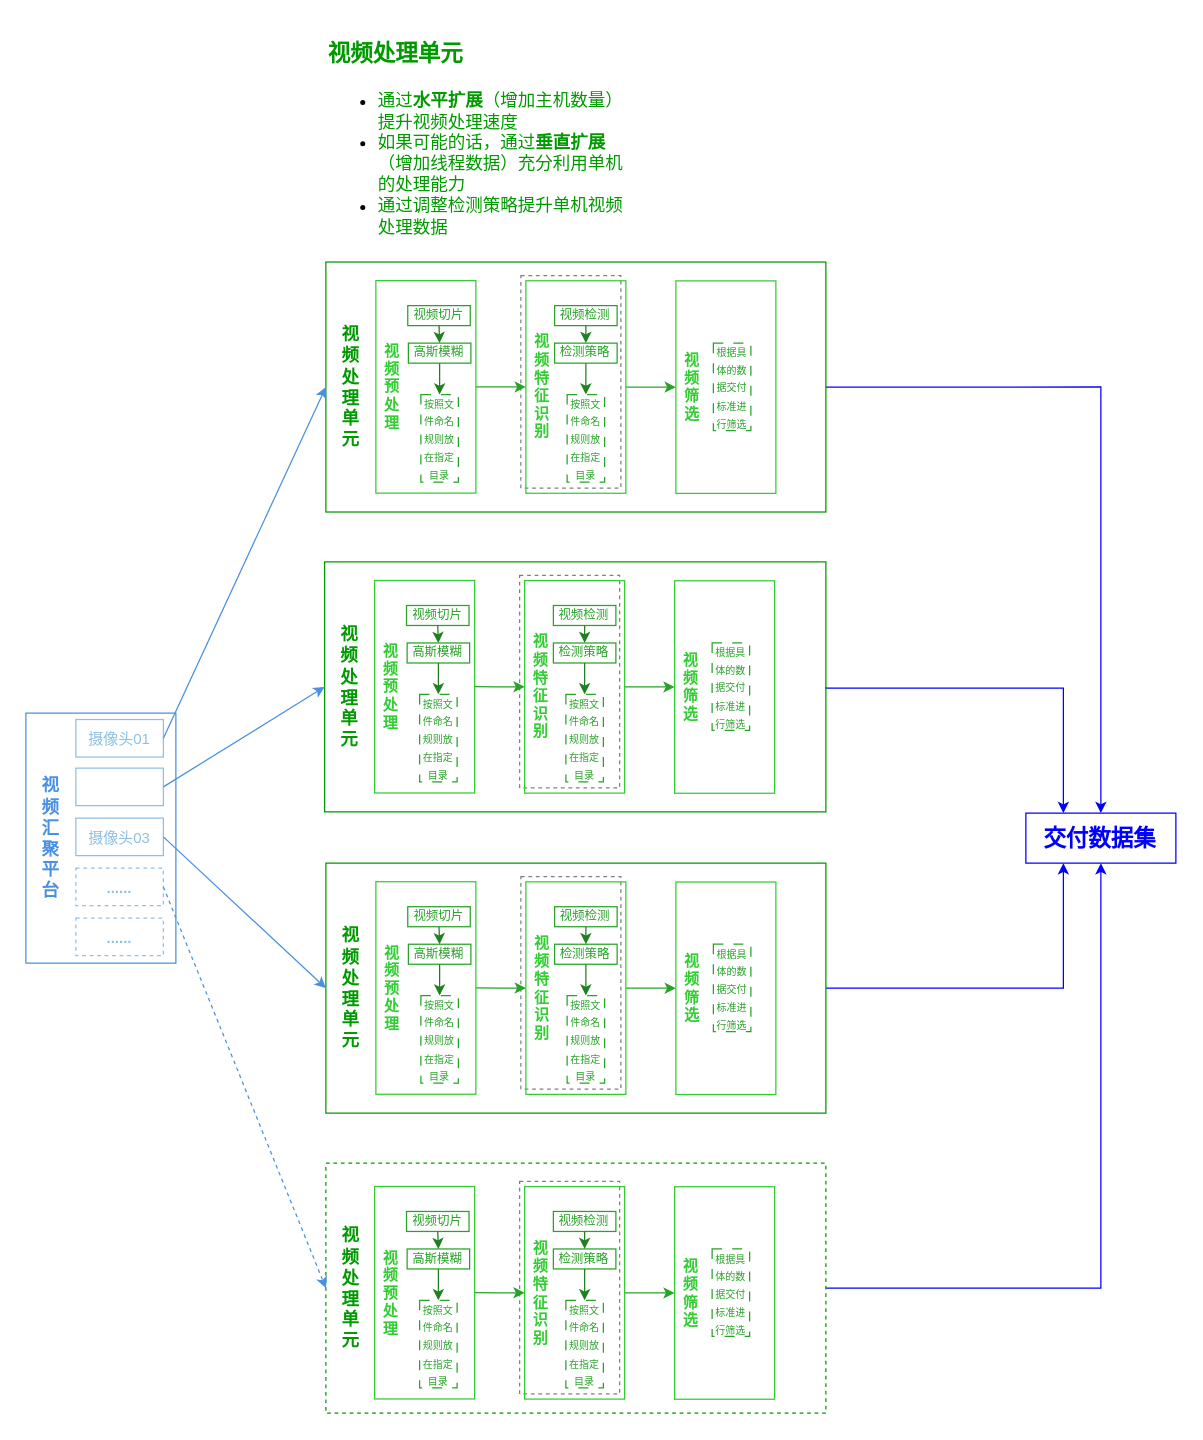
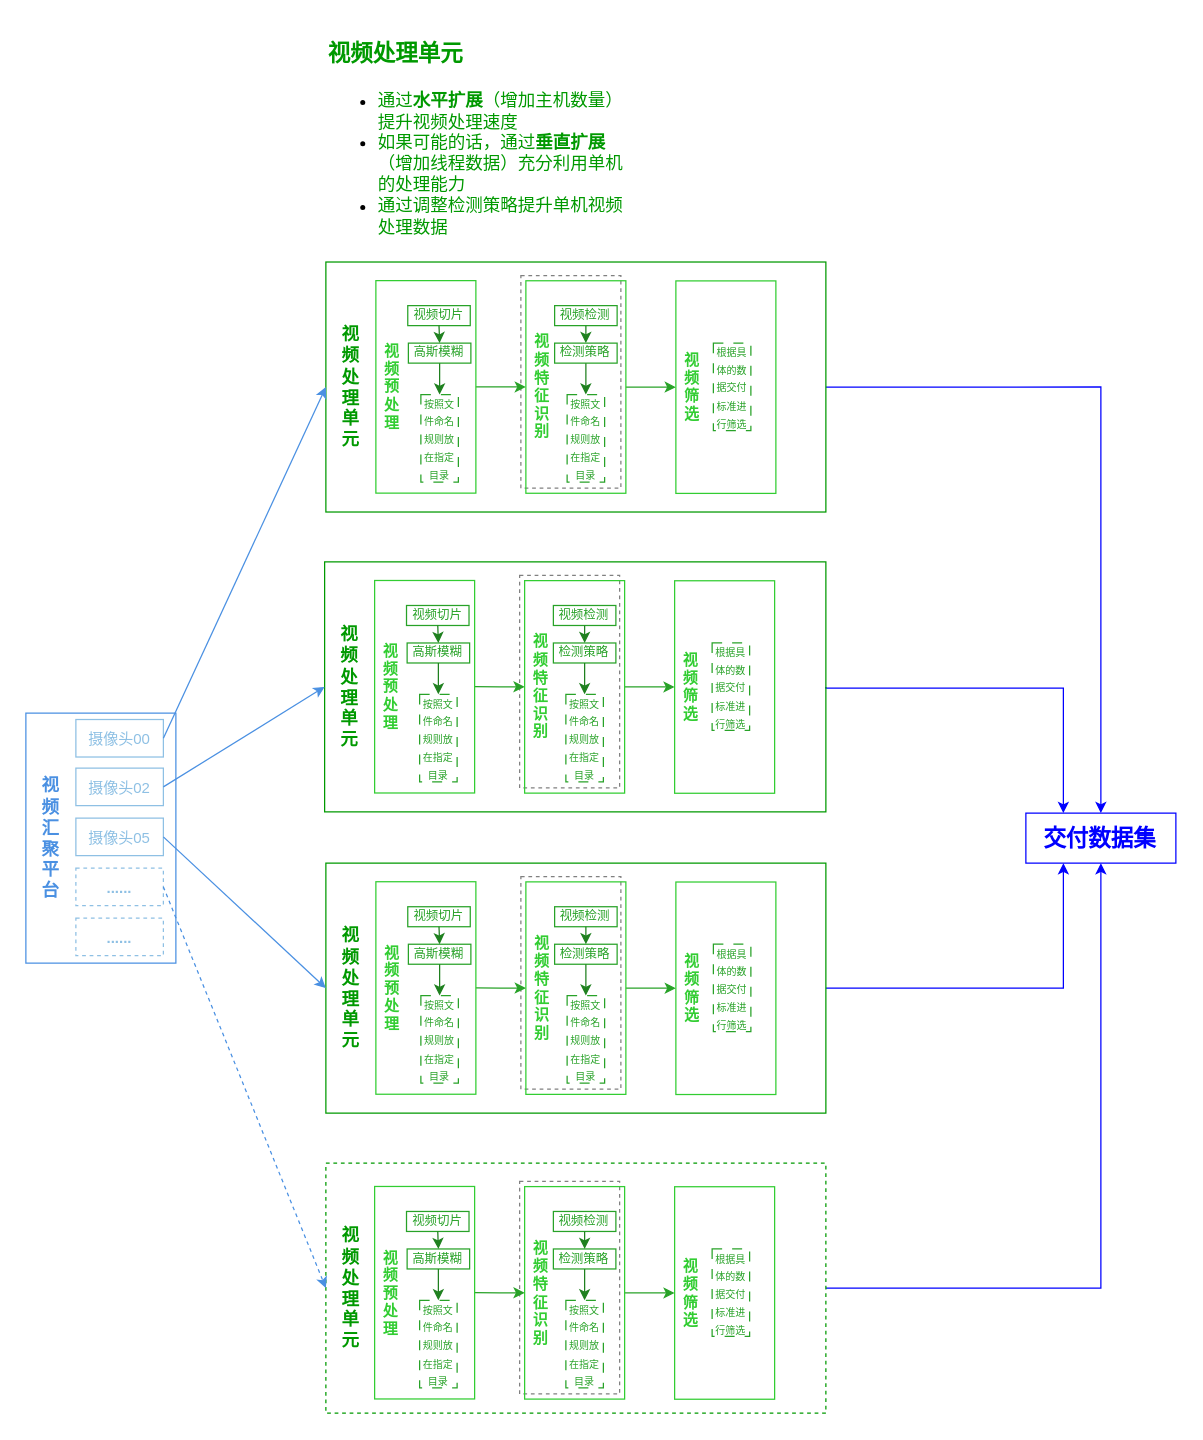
node "摄像头01": label "摄像头01" -> "摄像头00"
node "摄像头02": added
node "摄像头03": label "摄像头03" -> "摄像头05"
